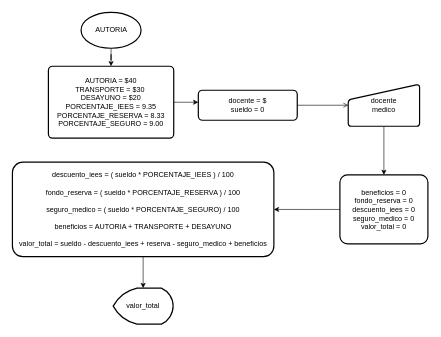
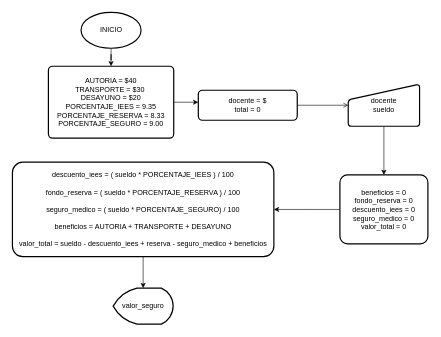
node "AUTORIA": label "AUTORIA" -> "INICIO"
node "docente = $ sueldo = 0": label "docente = $ sueldo = 0" -> "docente = $ total = 0"
node "docente medico": label "docente medico" -> "docente sueldo"
node "valor_total": label "valor_total" -> "valor_seguro"
